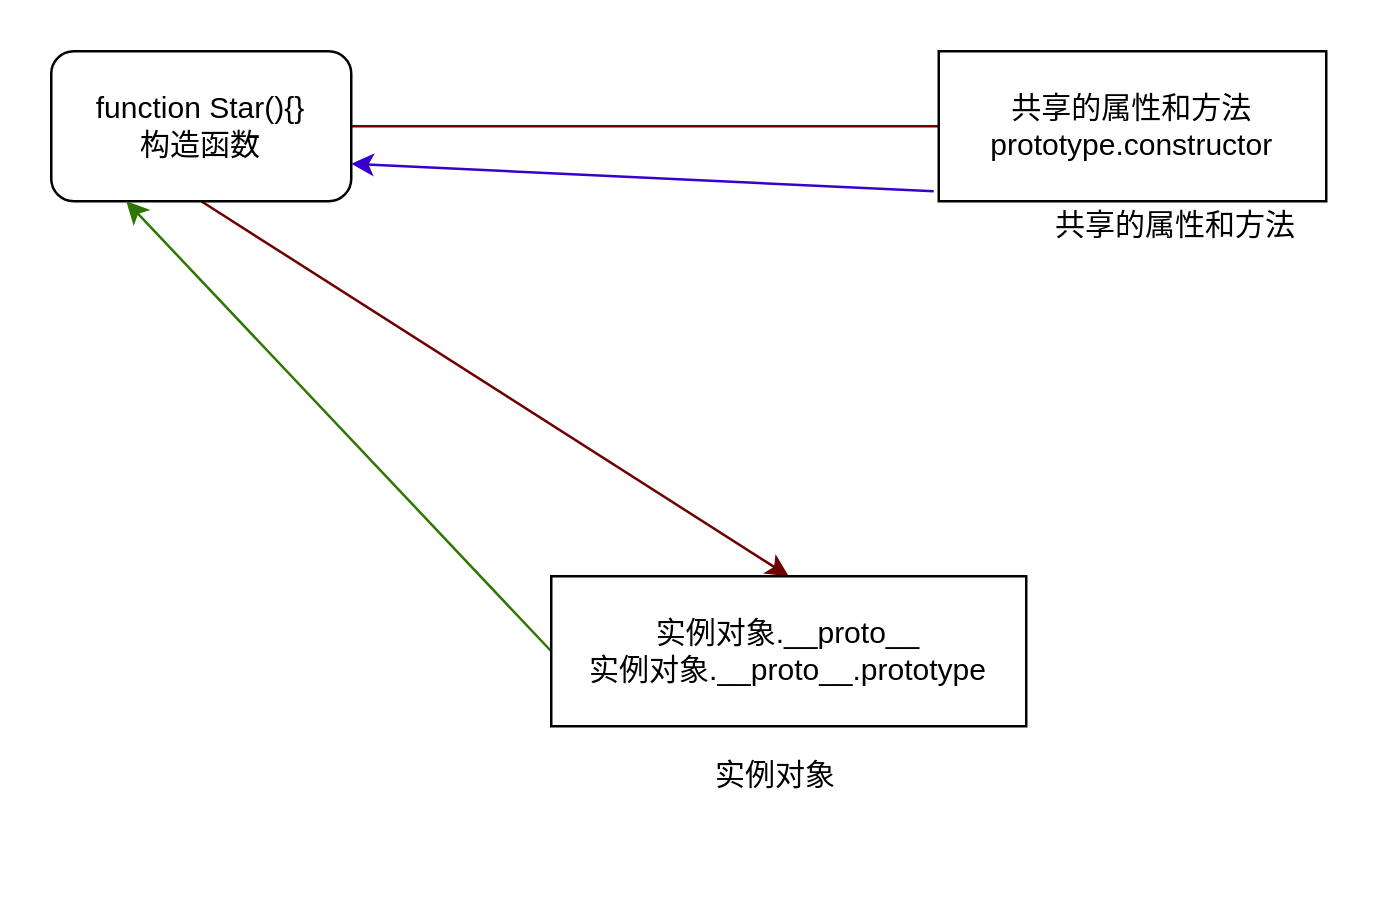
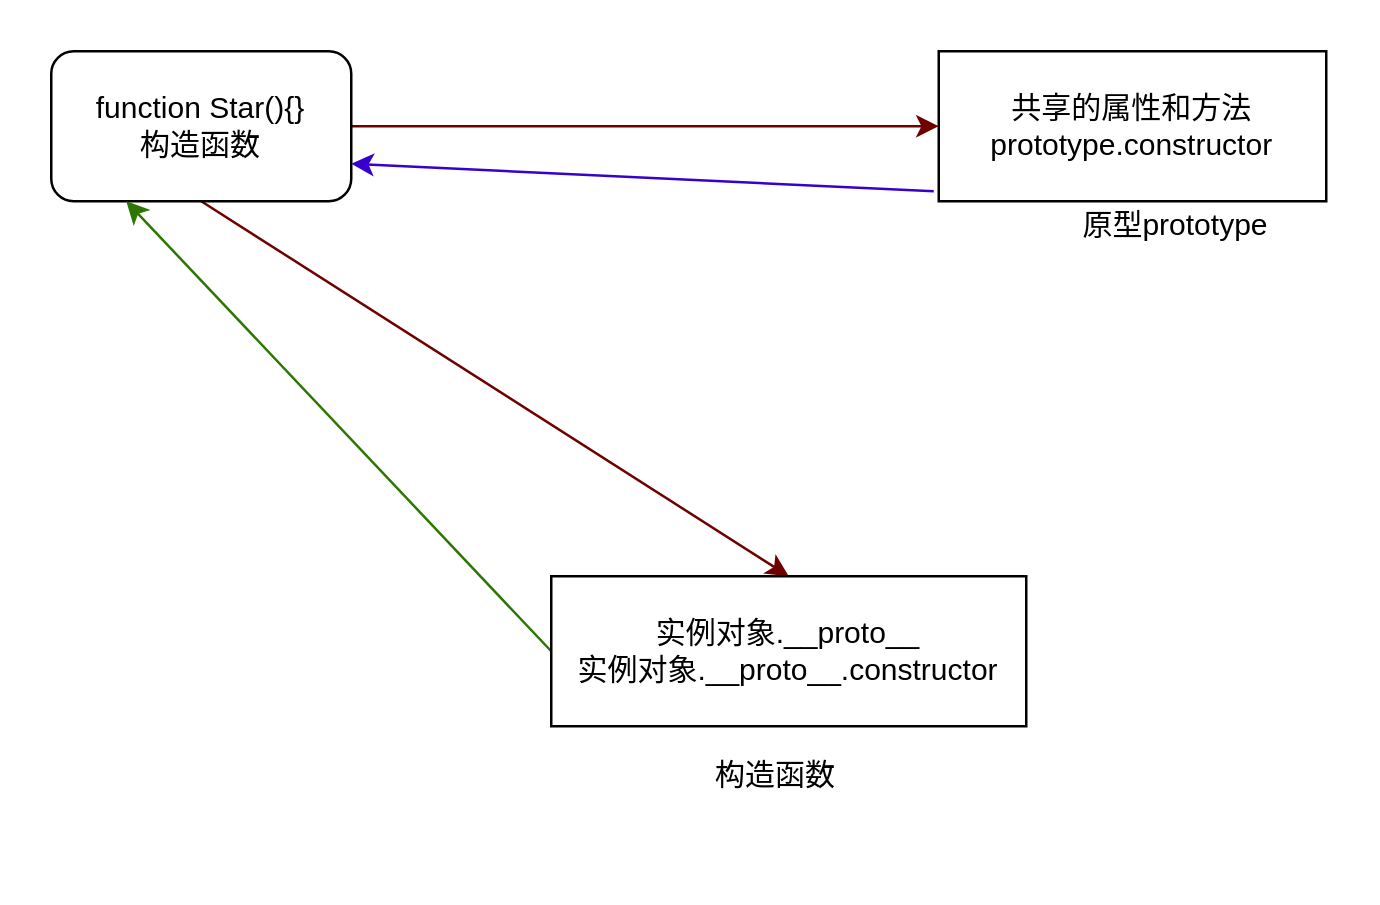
edge "function Star(){} 构造函数" -- "共享的属性和方法 prototype.constructor": arrowhead none -> classic
node "共享的属性和方法": label "共享的属性和方法" -> "原型prototype"
node "实例对象.__proto__ 实例对象.__proto__.prototype": label "实例对象.__proto__ 实例对象.__proto__.prototype" -> "实例对象.__proto__ 实例对象.__proto__.constructor"
node "实例对象": label "实例对象" -> "构造函数"
